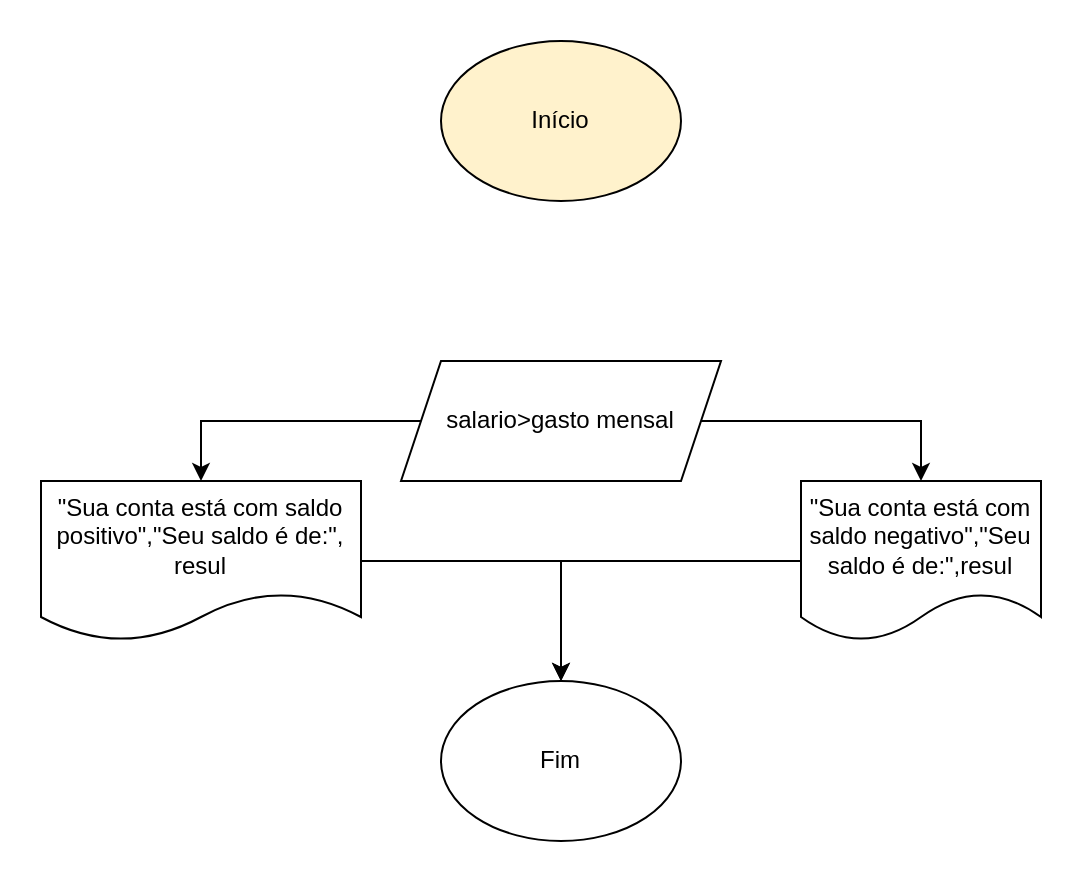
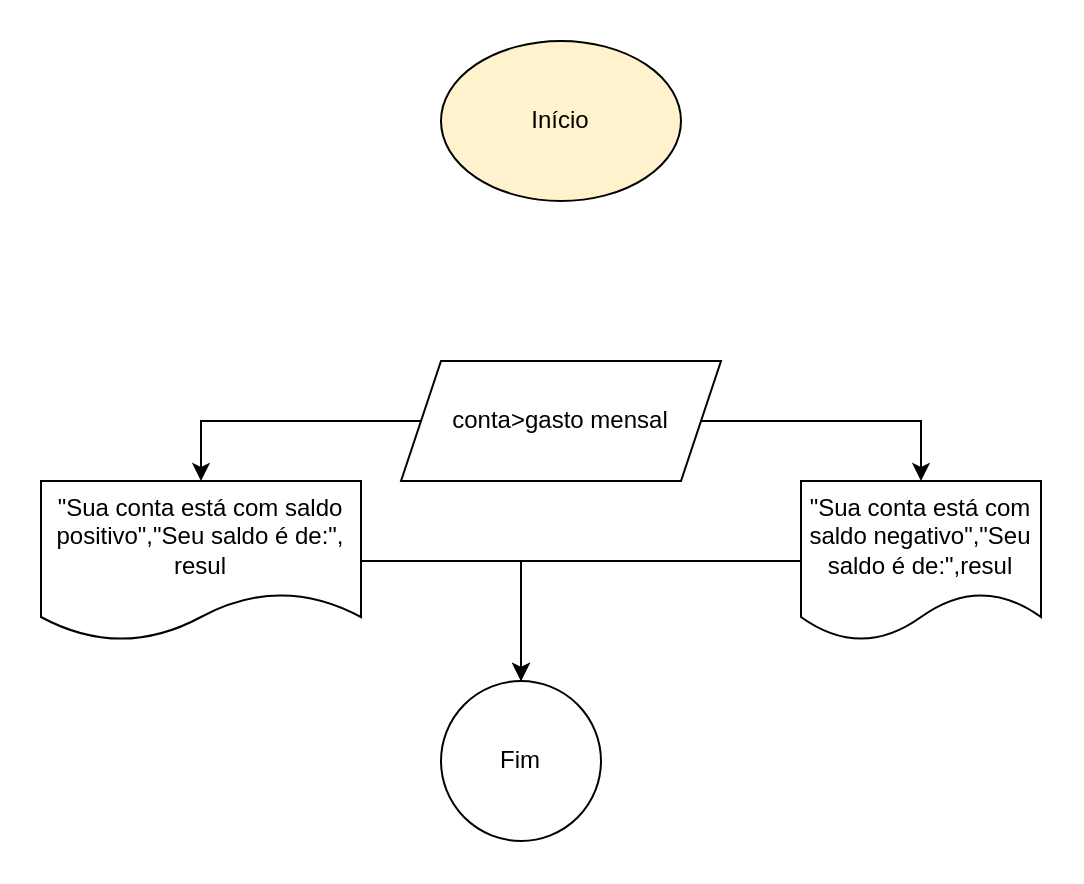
node "salario>gasto mensal": label "salario>gasto mensal" -> "conta>gasto mensal"
node "Fim": size 240x160 -> 160x160
